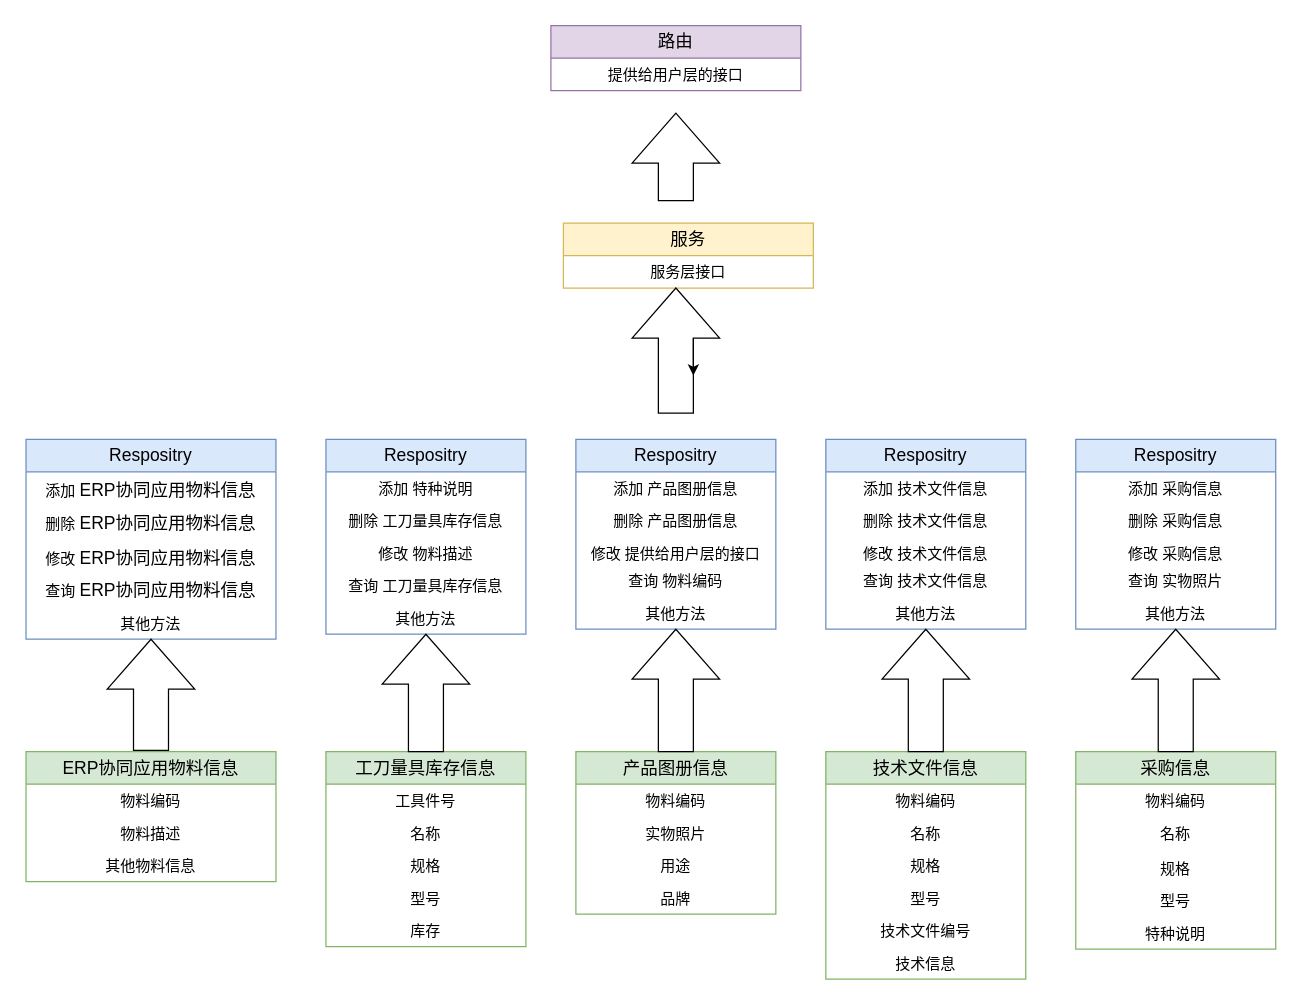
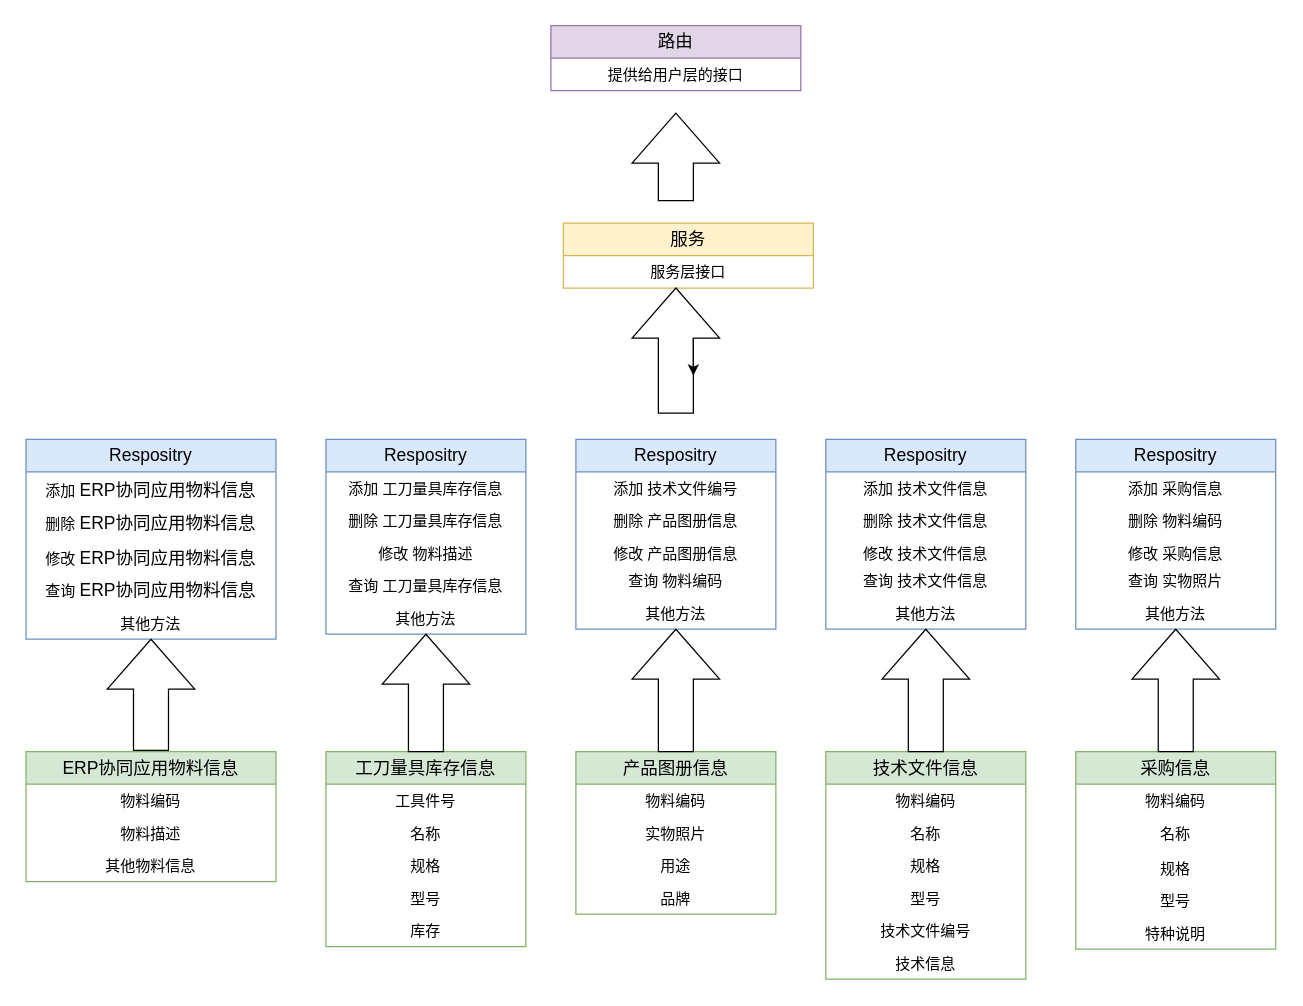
node "添加 特种说明": label "添加 特种说明" -> "添加 工刀量具库存信息"
node "添加 产品图册信息": label "添加 产品图册信息" -> "添加 技术文件编号"
node "删除 采购信息": label "删除 采购信息" -> "删除 物料编码"
node "修改 提供给用户层的接口": label "修改 提供给用户层的接口" -> "修改 产品图册信息"
